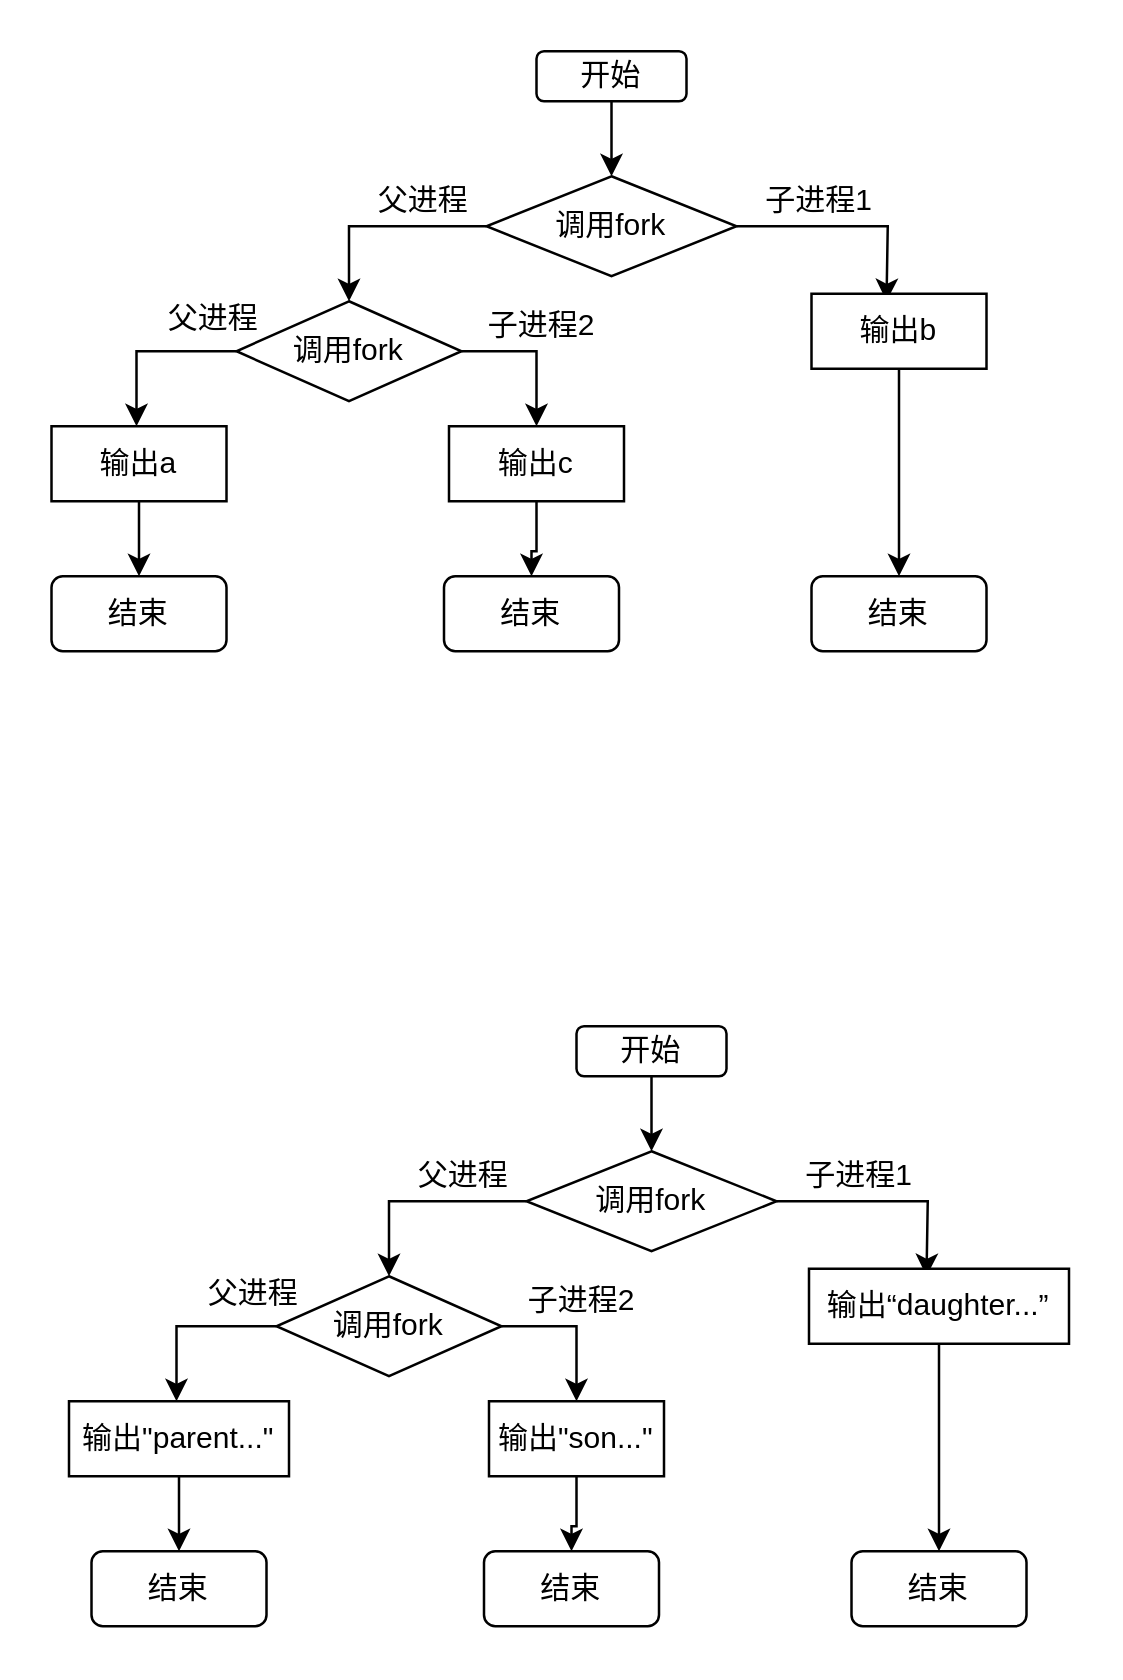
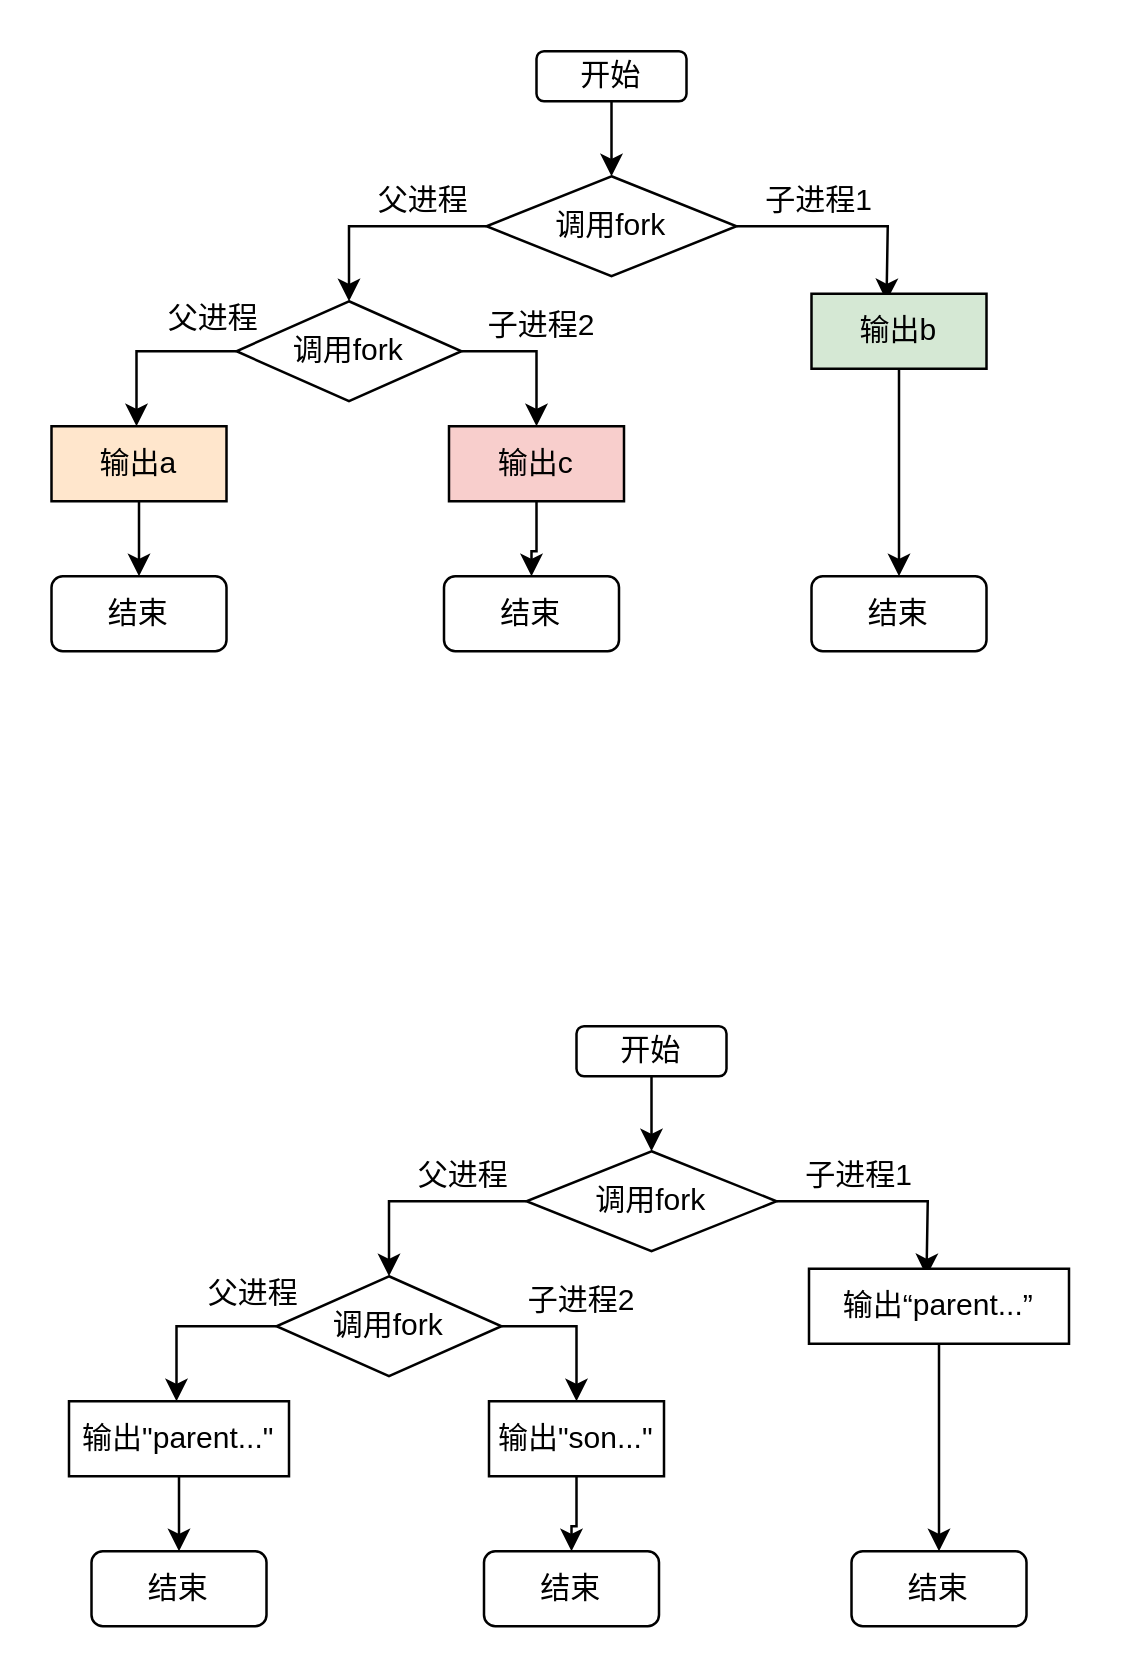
node "输出b": fillcolor #ffffff -> #d5e8d4
node "输出a": fillcolor #ffffff -> #ffe6cc
node "输出c": fillcolor #ffffff -> #f8cecc
node "输出“daughter...”": label "输出“daughter...”" -> "输出“parent...”"
